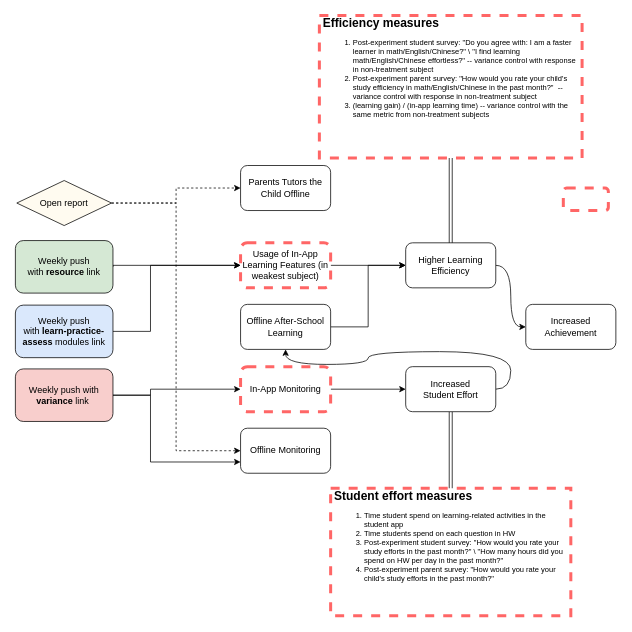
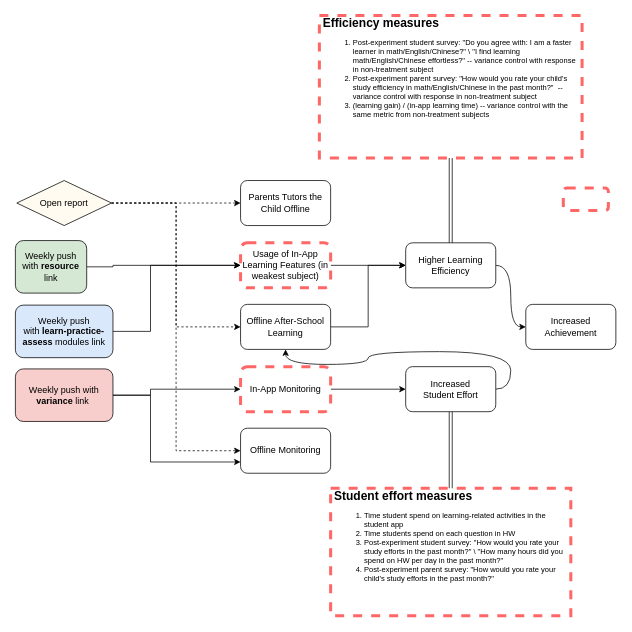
node "Parents Tutors the Child Offline": moved (285, 188) -> (285, 203)
node "Weekly push with resource link": size 98x53 -> 71x53
edge "Open report" -> "Offline After-School Learning": added
